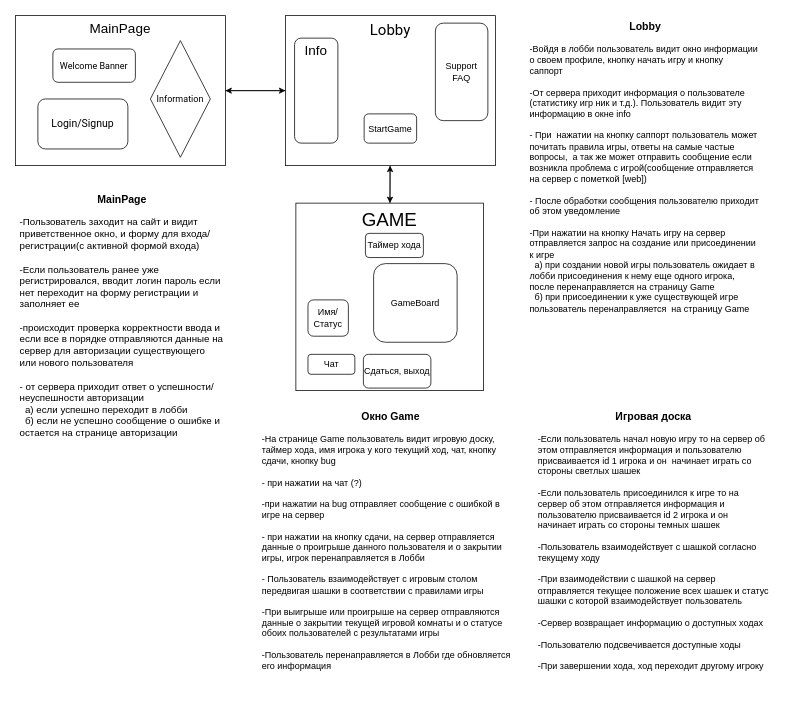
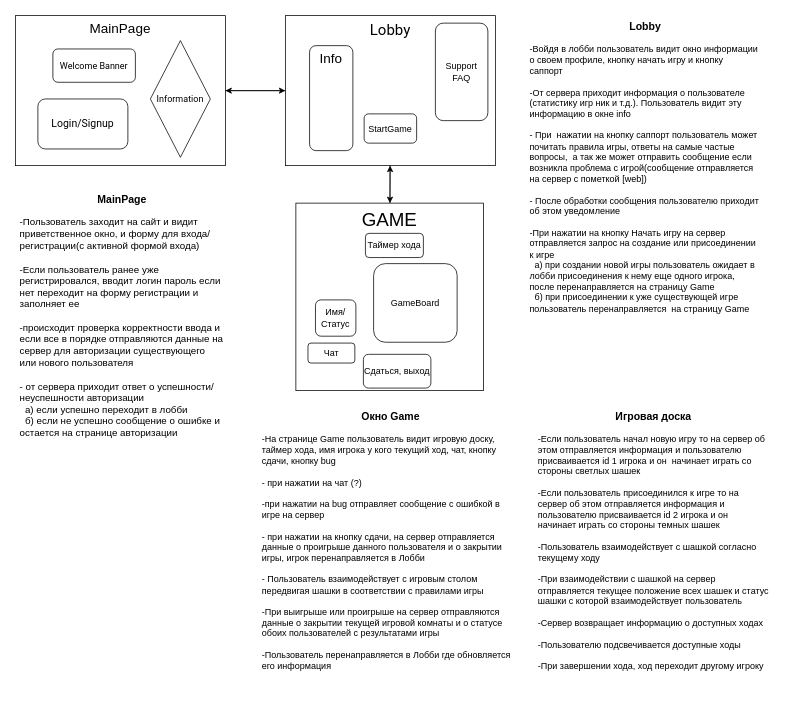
node "Info": moved (316, 90) -> (331, 98)
node "Имя/Статус": moved (328, 318) -> (336, 318)
node "Чат": moved (331, 364) -> (331, 353)
